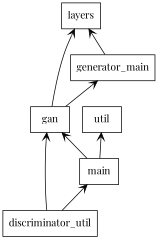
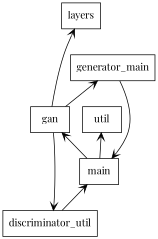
edge "generator_main" -> "layers": now "generator_main" -> "main"
edge "discriminator_util" -> "gan": reversed
